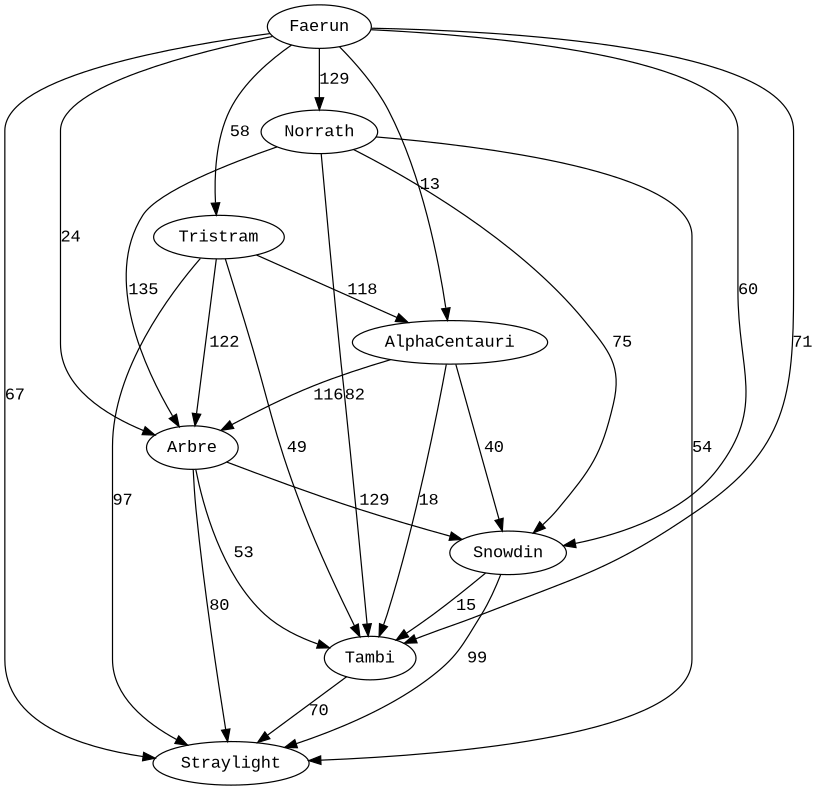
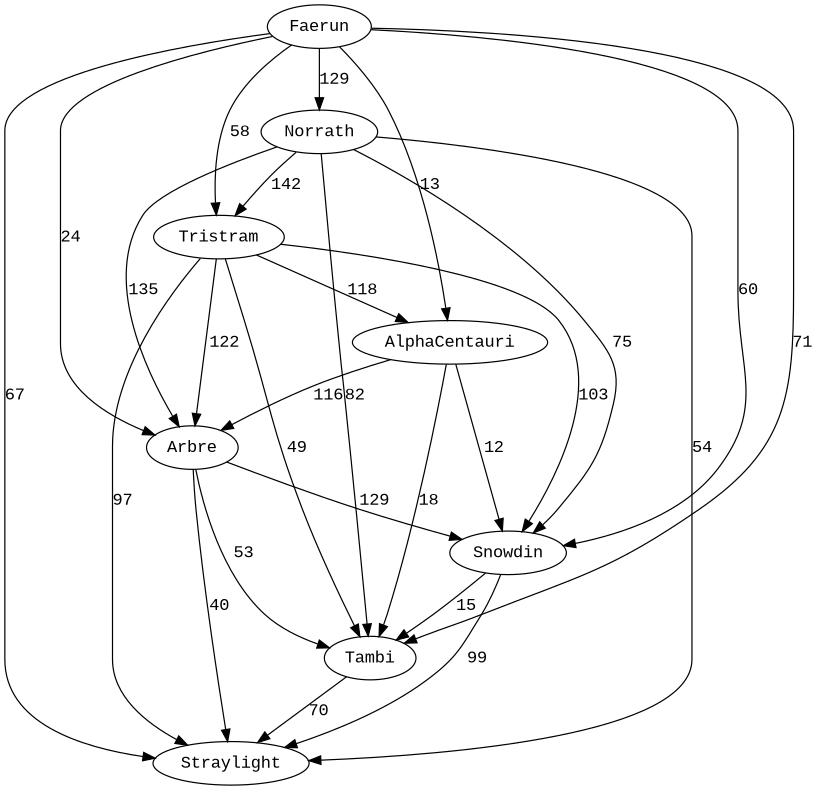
edge "Norrath" -> "Tristram": added, label "142"
edge "Tristram" -> "Snowdin": added, label "103"
edge "AlphaCentauri" -> "Snowdin": label "40" -> "12"
edge "Arbre" -> "Straylight": label "80" -> "40"
